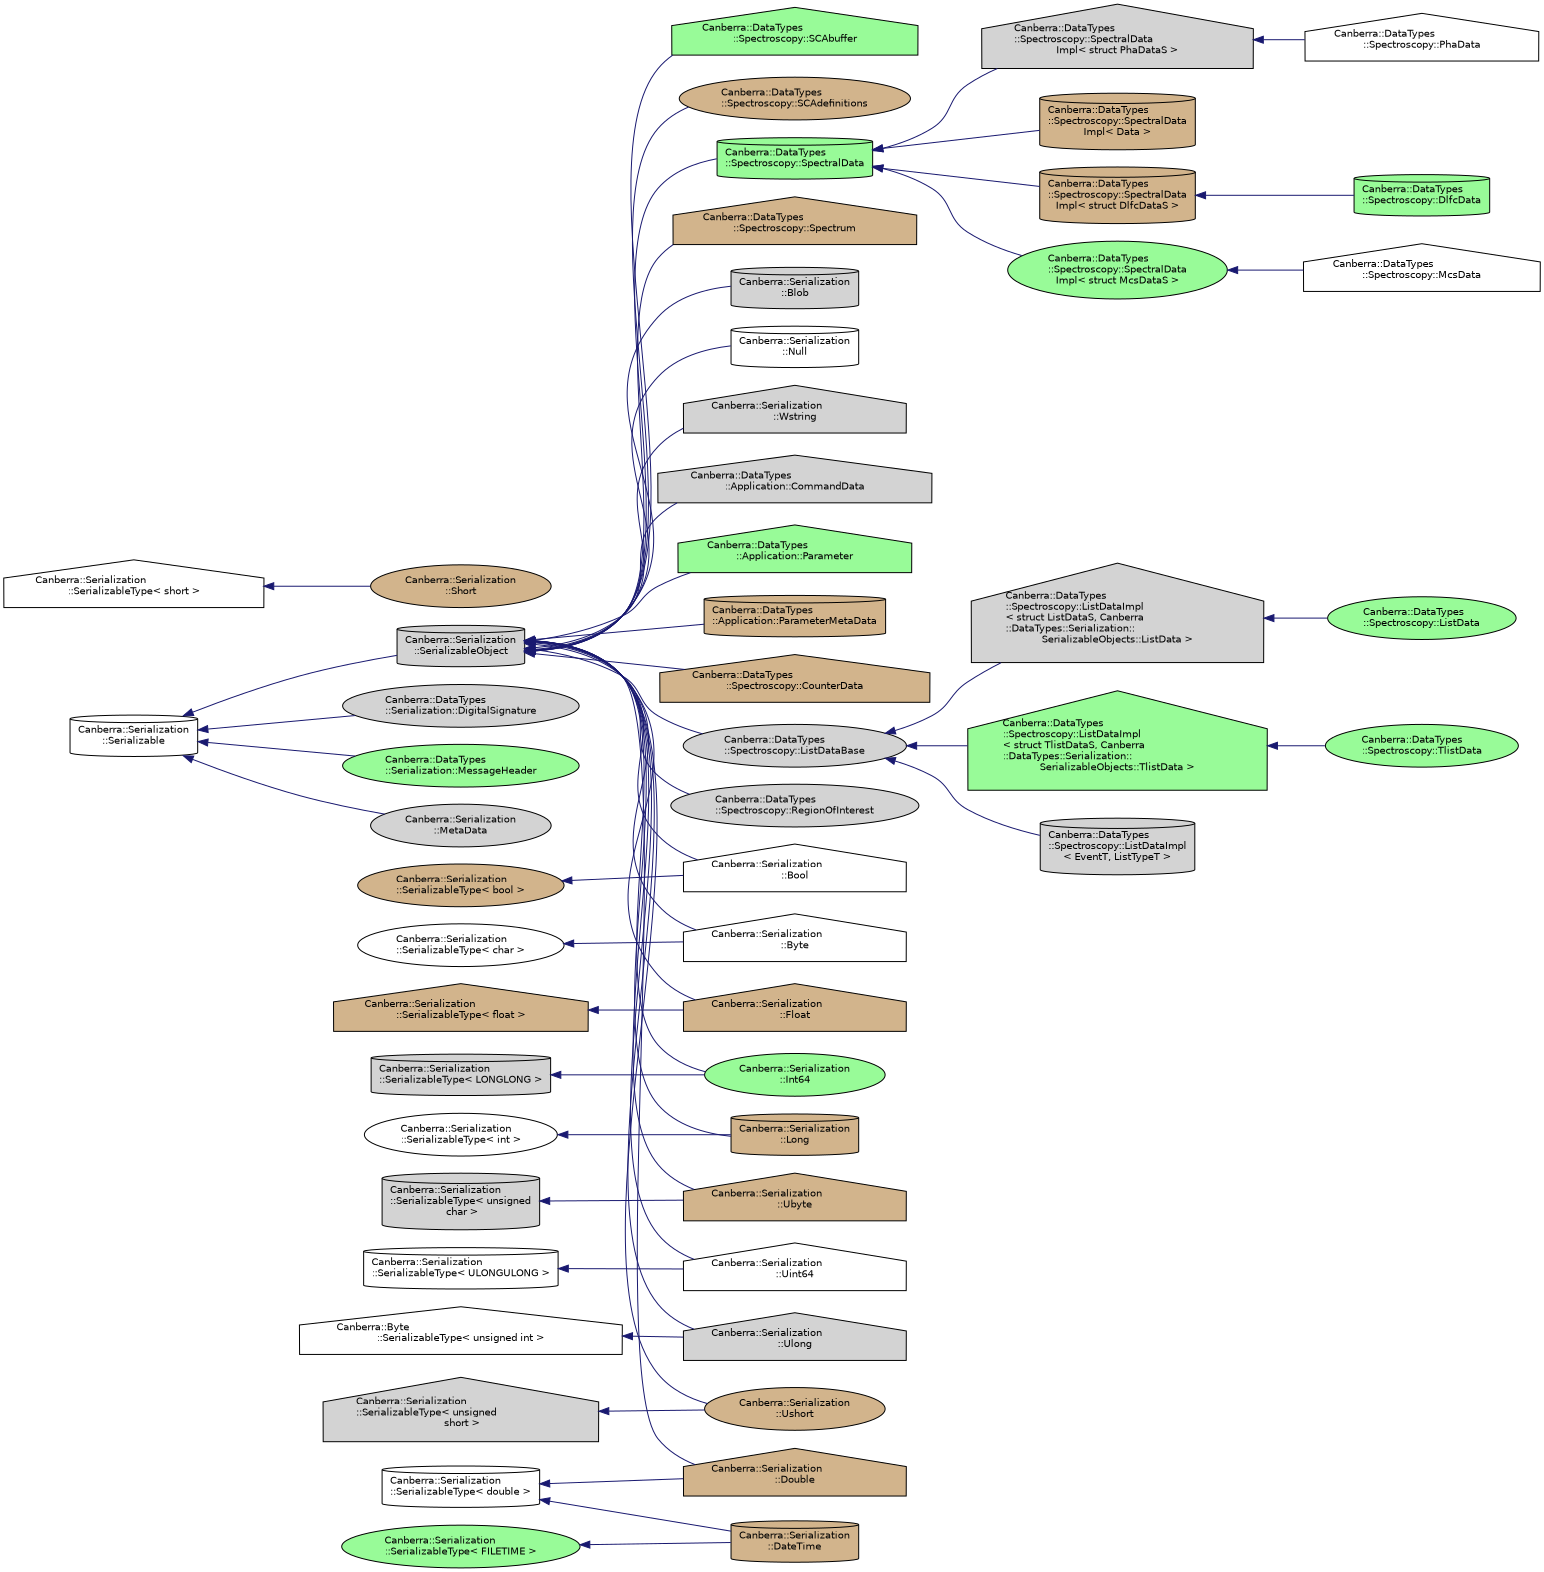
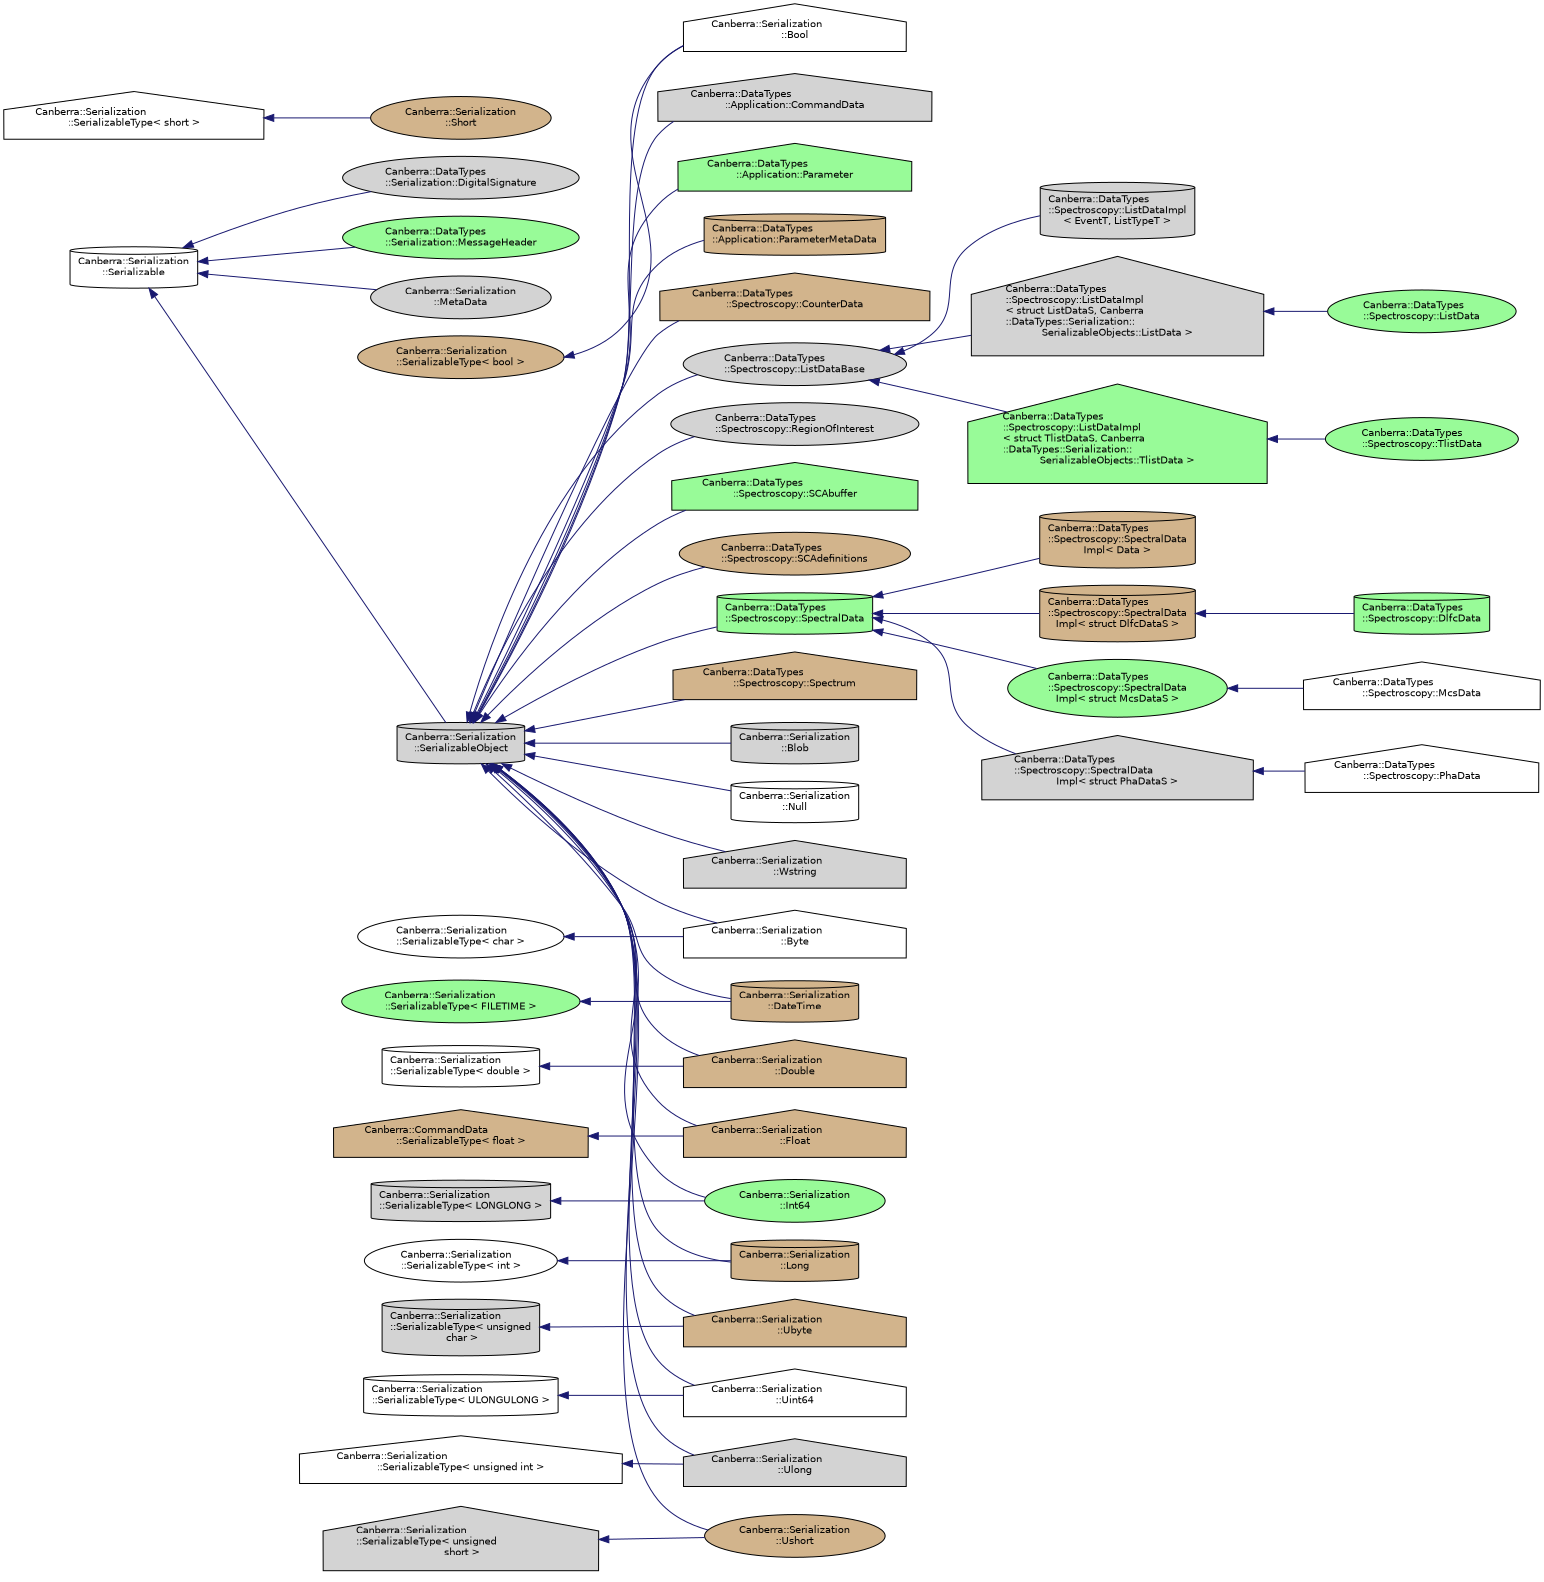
node "Canberra::Serialization ::SerializableType< float >": label "Canberra::Serialization ::SerializableType< float >" -> "Canberra::CommandData ::SerializableType< float >"
node "Canberra::Byte ::SerializableType< unsigned int >": label "Canberra::Byte ::SerializableType< unsigned int >" -> "Canberra::Serialization ::SerializableType< unsigned int >"
edge "Canberra::Serialization ::DateTime" -> "Canberra::Serialization ::SerializableType< double >": now "Canberra::Serialization ::DateTime" -> "Canberra::Serialization ::SerializableObject"
